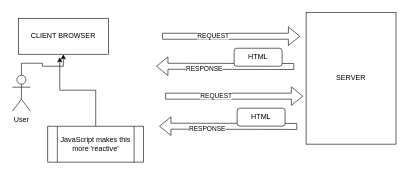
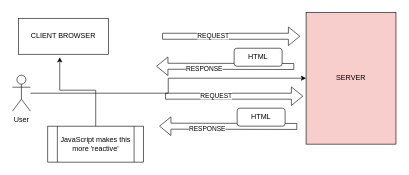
edge "User" -> "CLIENT BROWSER": now "User" -> "SERVER"
node "SERVER": fillcolor #ffffff -> #f8cecc
